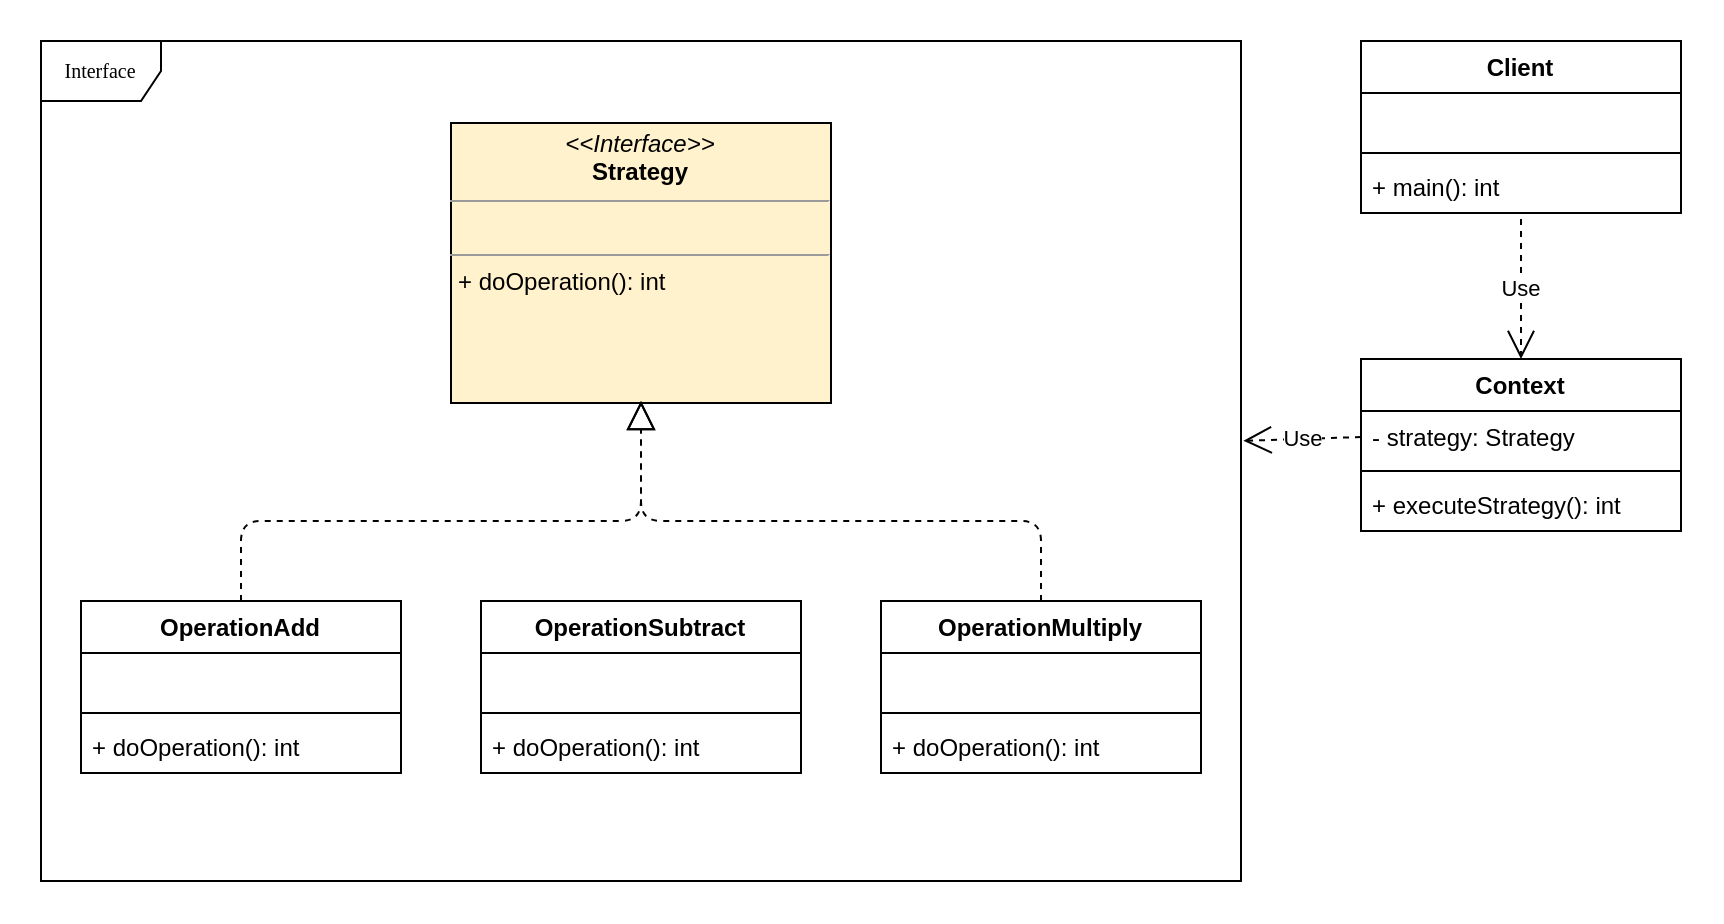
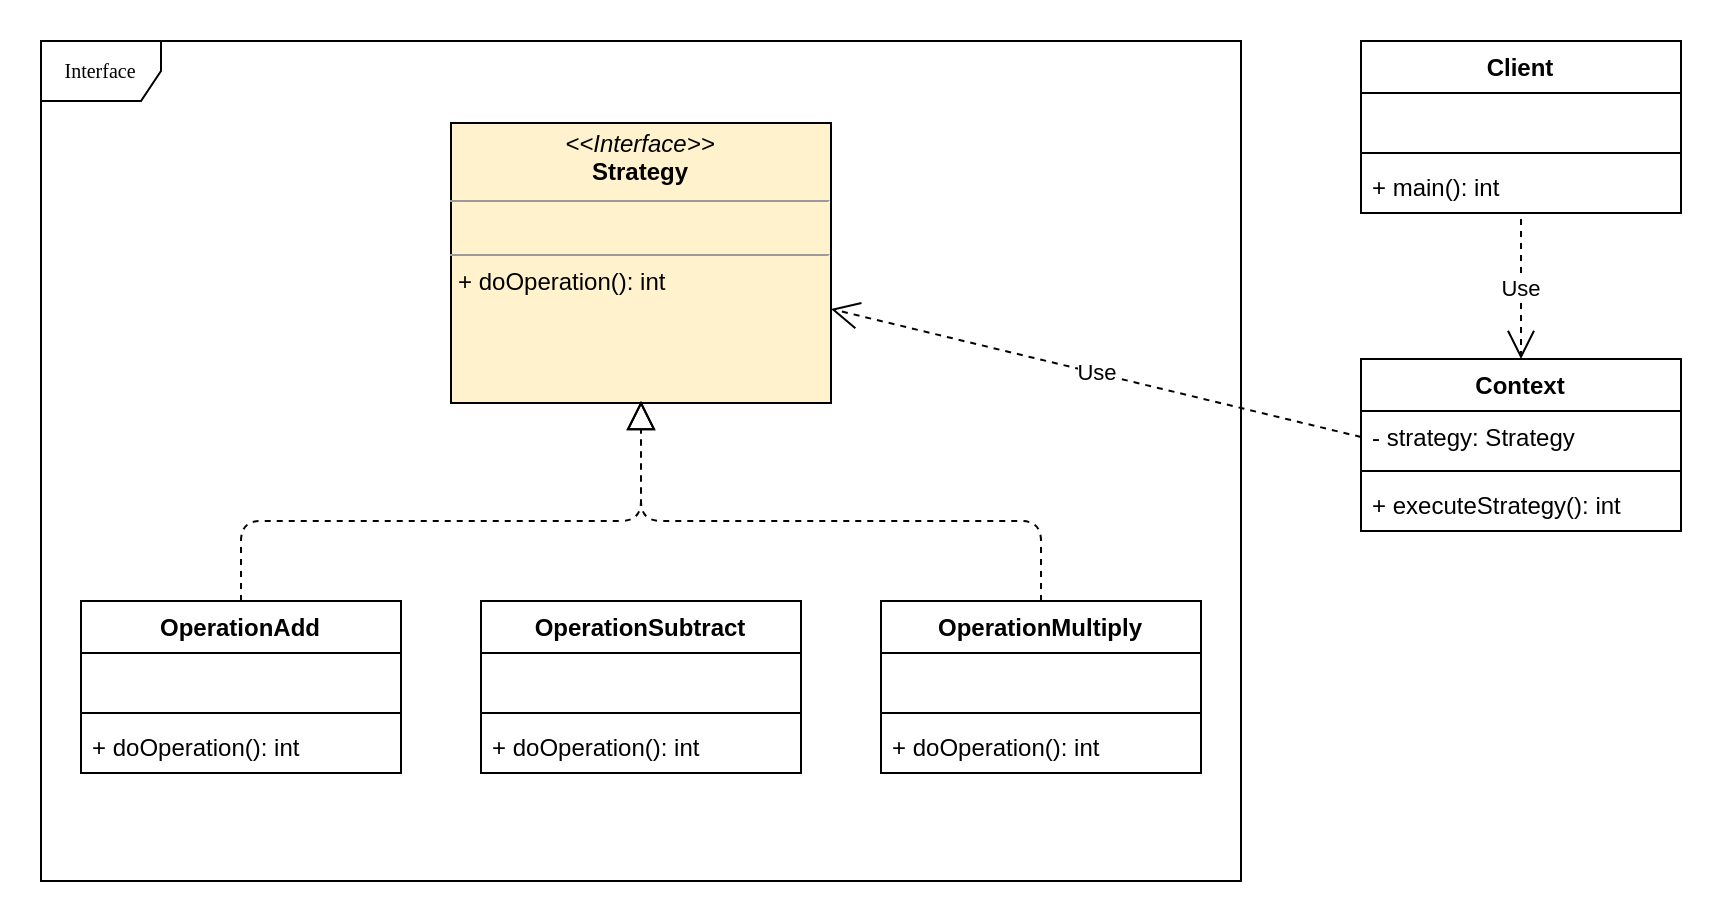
edge "- strategy: Strategy" -> "Interface": now "- strategy: Strategy" -> "<<Interface>> Strategy + doOperation(): int"
